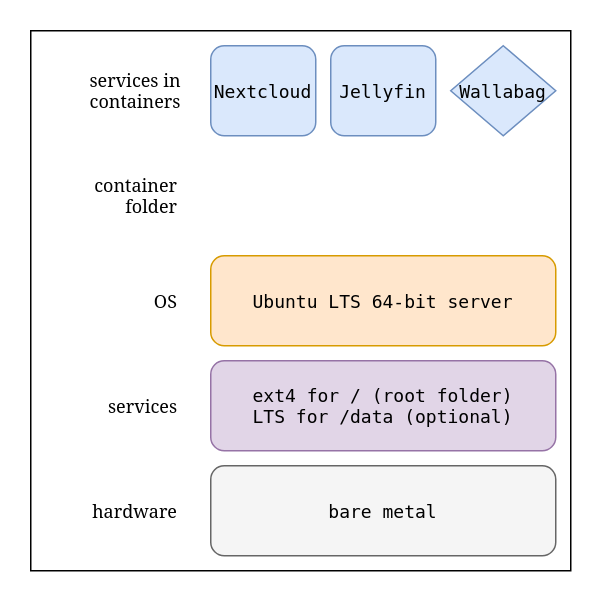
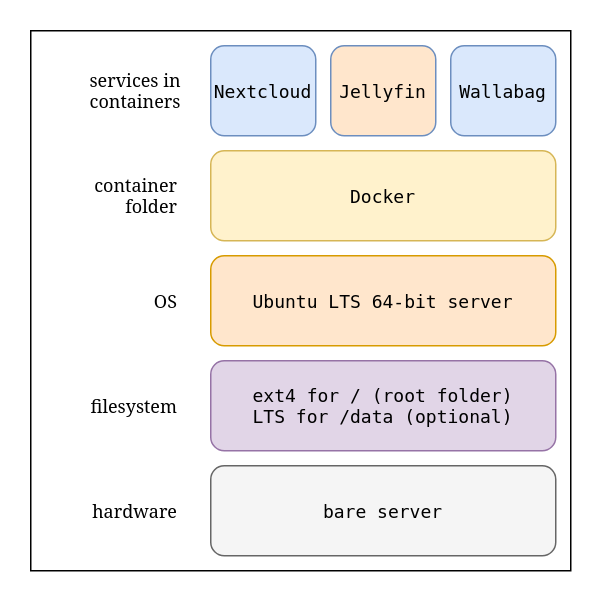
node "Jellyfin": fillcolor #dae8fc -> #ffe6cc
node "Wallabag": shape diamond -> rounded rectangle
node "Docker": added
node "services": label "services" -> "filesystem"
node "bare metal": label "bare metal" -> "bare server"
